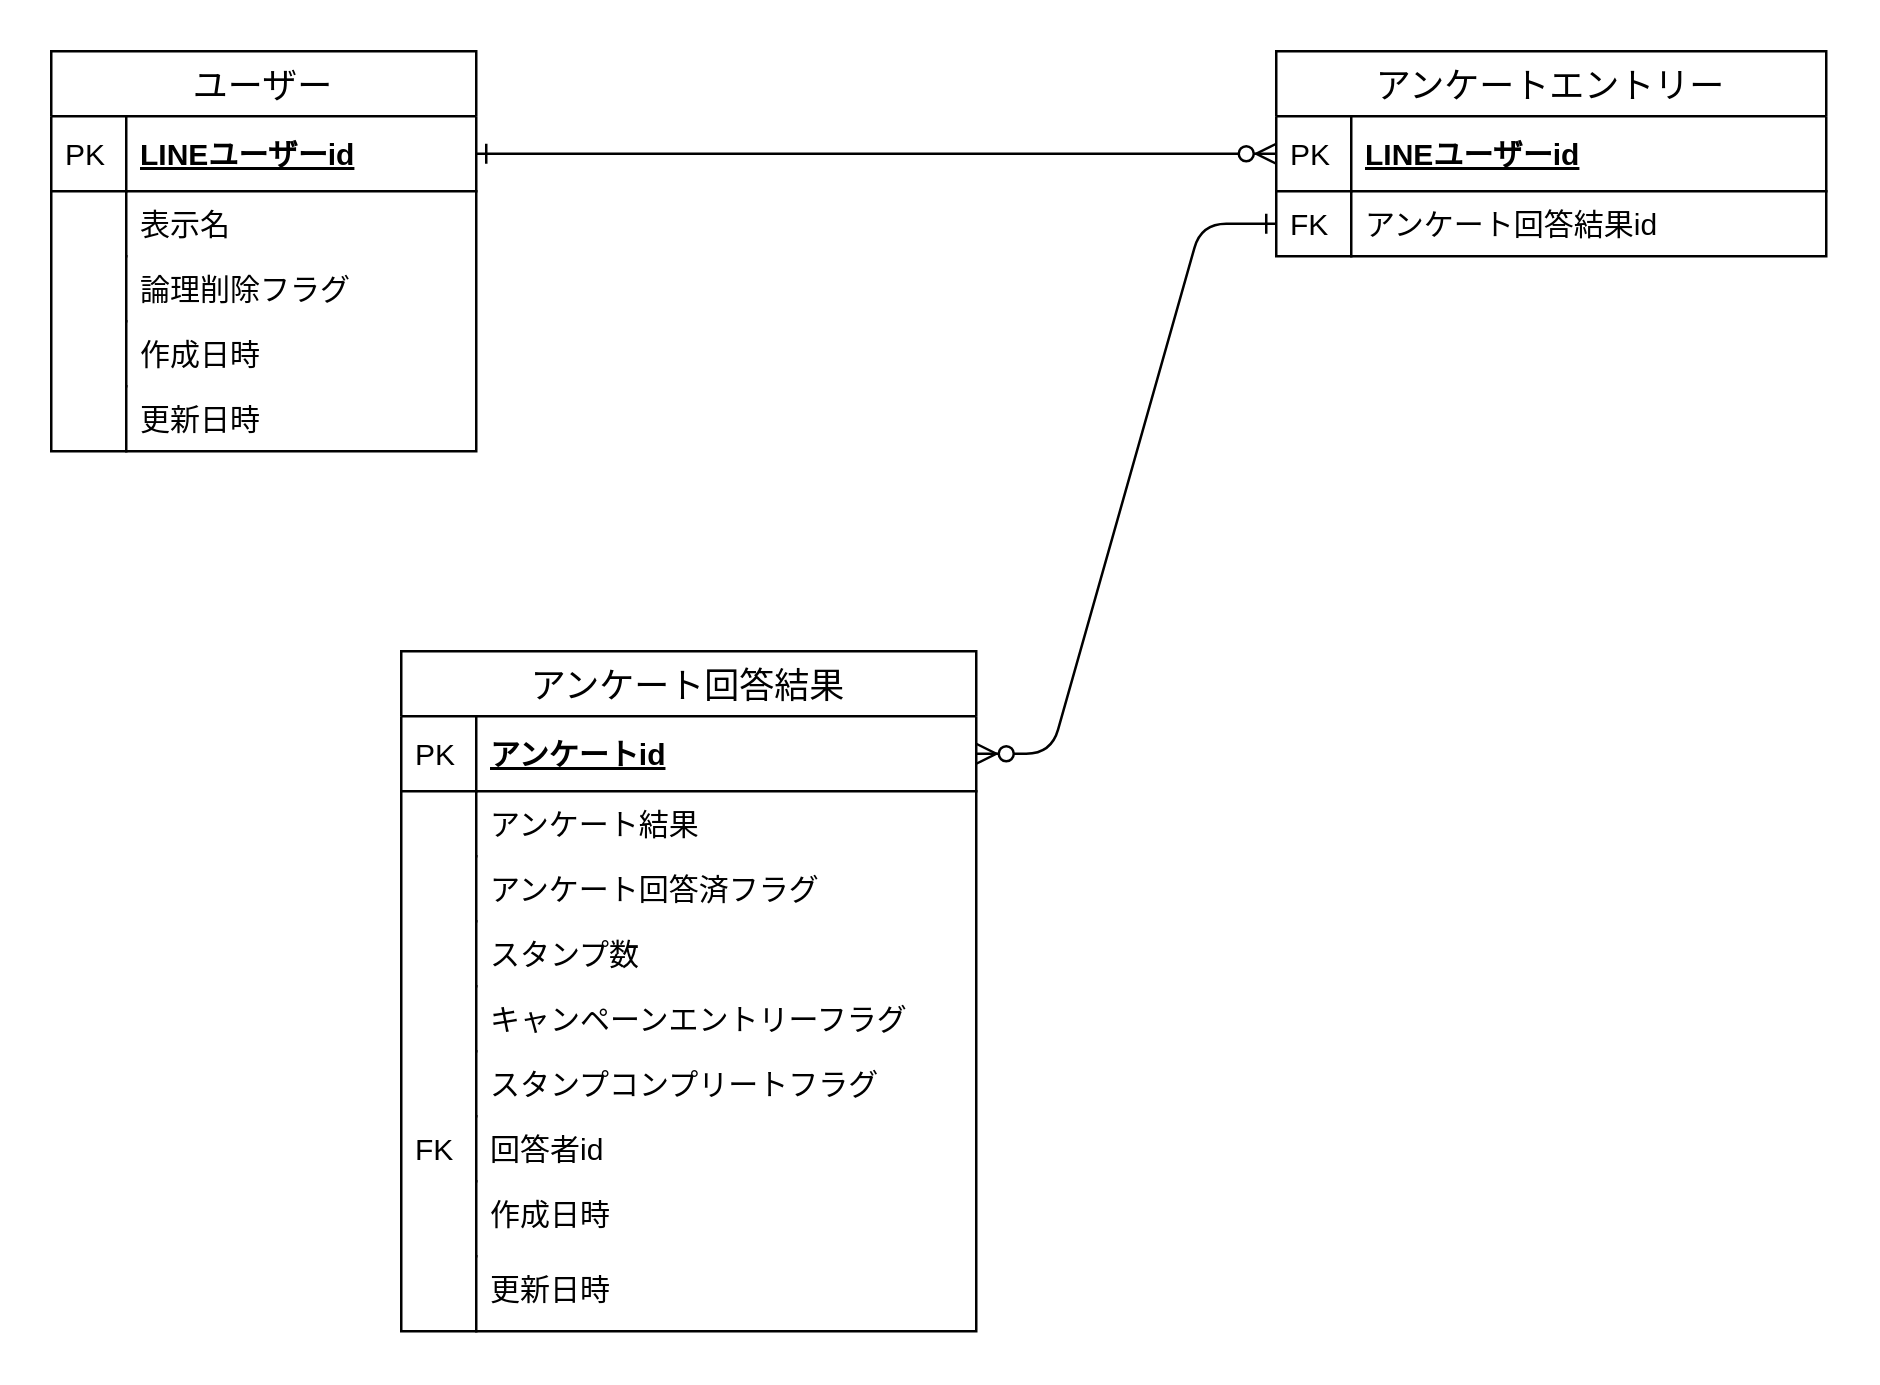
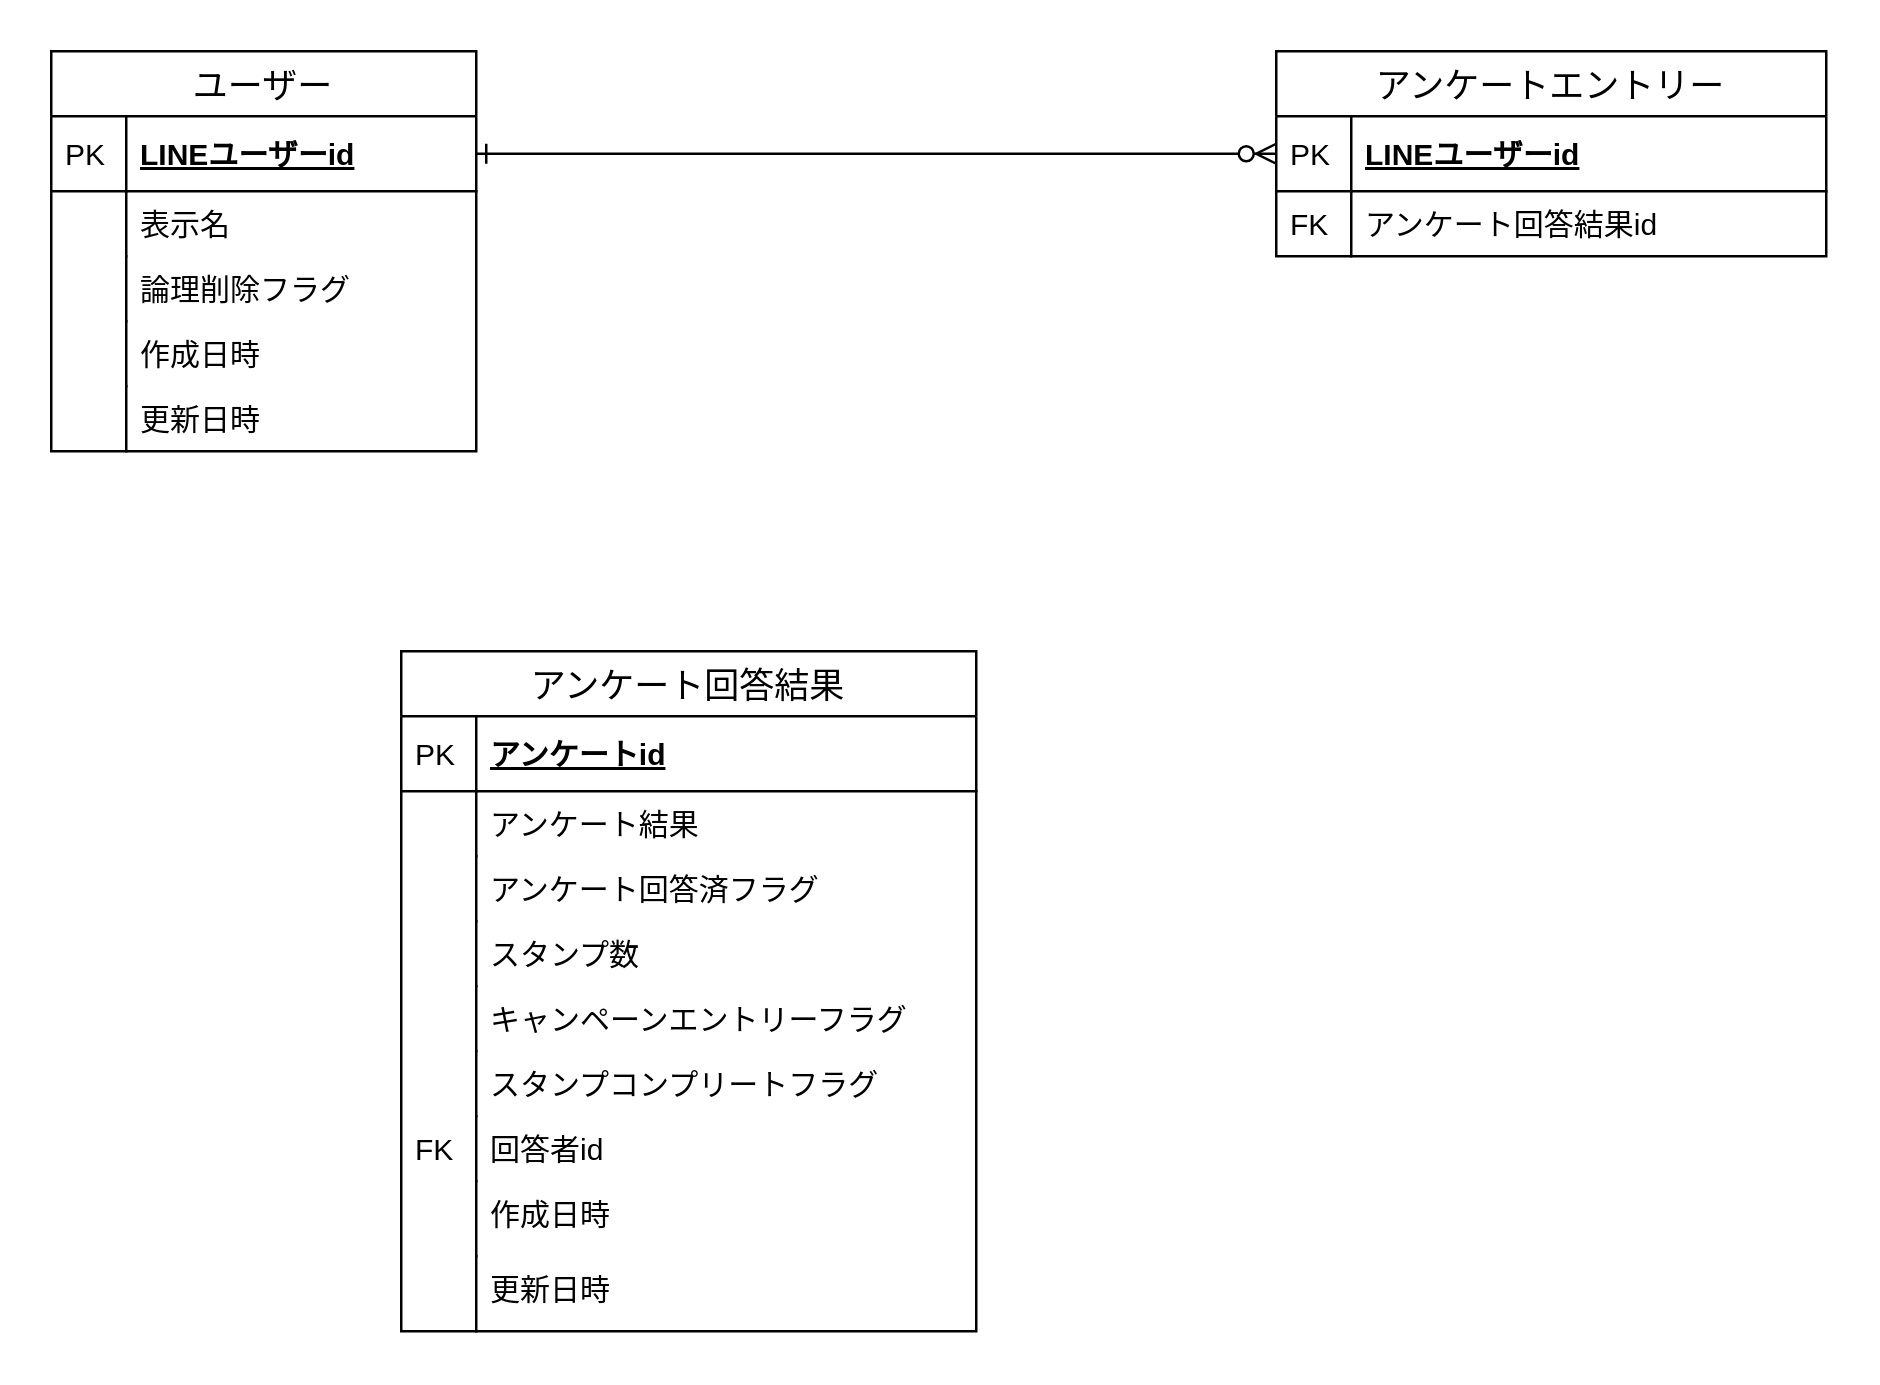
edge "アンケート回答結果id" -- "アンケートid": removed
